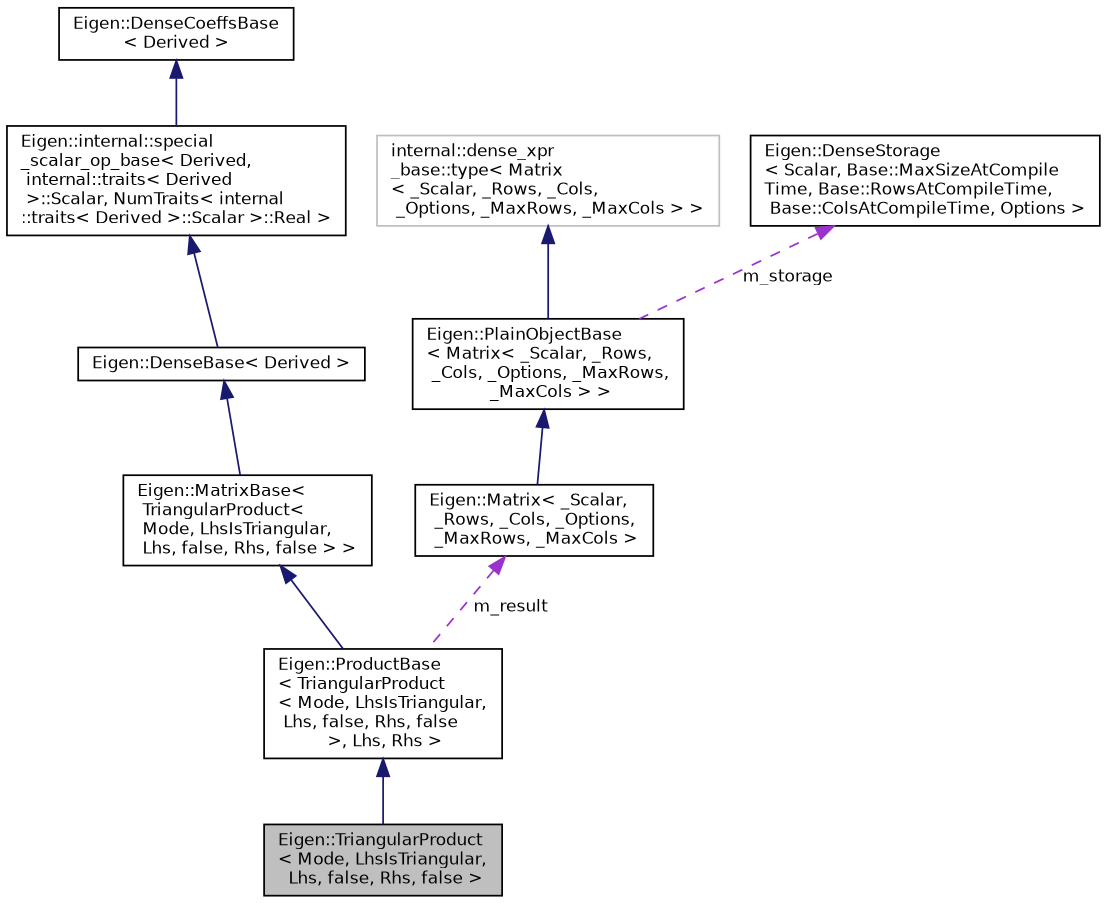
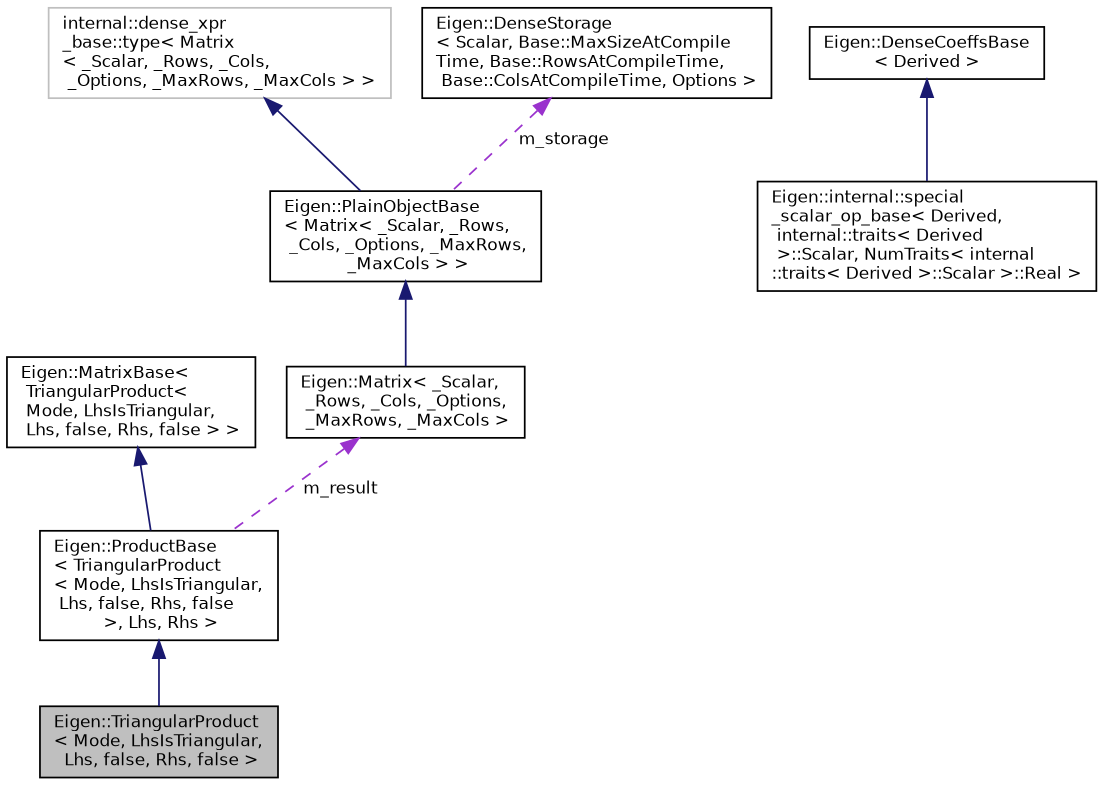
node "Eigen::DenseBase< Derived >": removed
